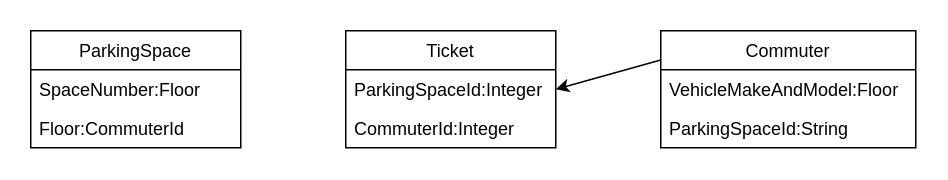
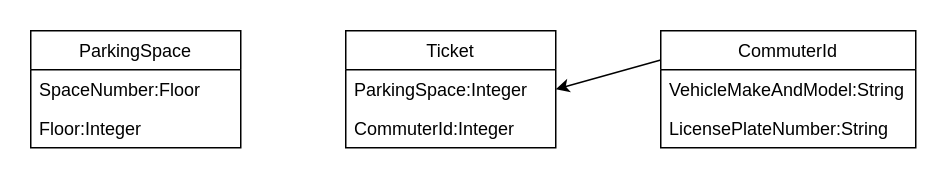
node "Commuter": label "Commuter" -> "CommuterId"
node "ParkingSpaceId:Integer": label "ParkingSpaceId:Integer" -> "ParkingSpace:Integer"
node "VehicleMakeAndModel:Floor": label "VehicleMakeAndModel:Floor" -> "VehicleMakeAndModel:String"
node "Floor:CommuterId": label "Floor:CommuterId" -> "Floor:Integer"
node "ParkingSpaceId:String": label "ParkingSpaceId:String" -> "LicensePlateNumber:String"
